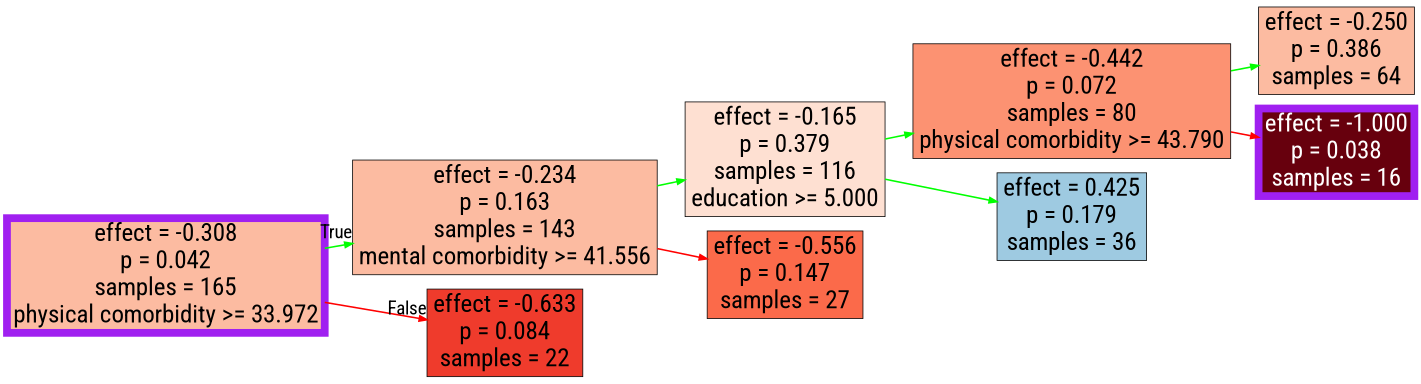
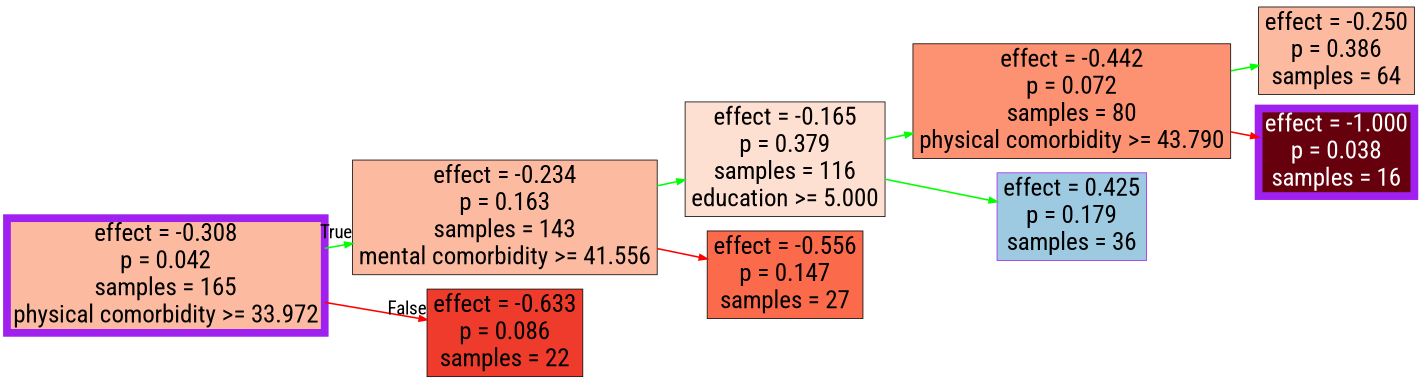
node "effect = 0.425 p = 0.179 samples = 36": color black -> purple
node "effect = -0.633 p = 0.084 samples = 22": label "effect = -0.633 p = 0.084 samples = 22" -> "effect = -0.633 p = 0.086 samples = 22"
